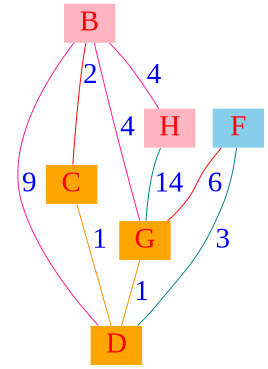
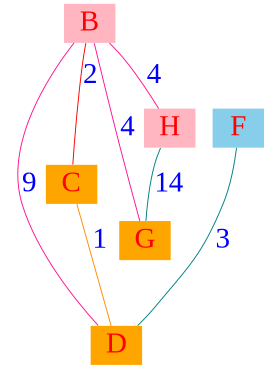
edge "F" -- "G": removed, label "6"
edge "G" -- "D": removed, label "1"
